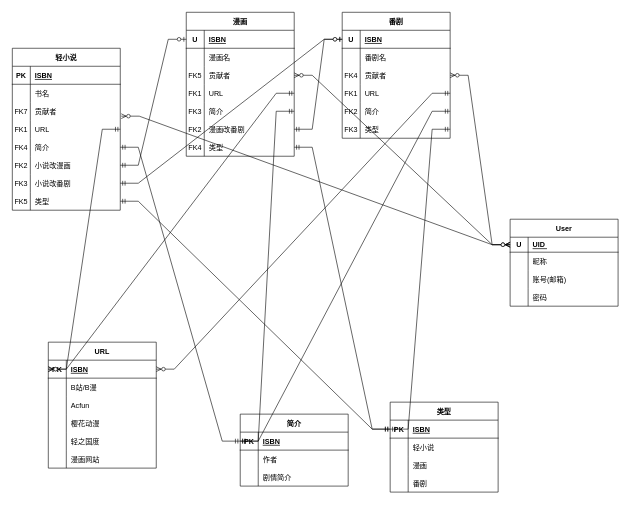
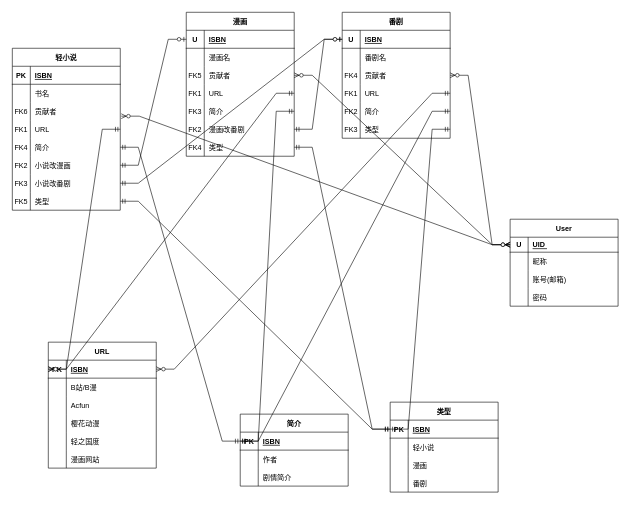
node "FK7": label "FK7" -> "FK6"
